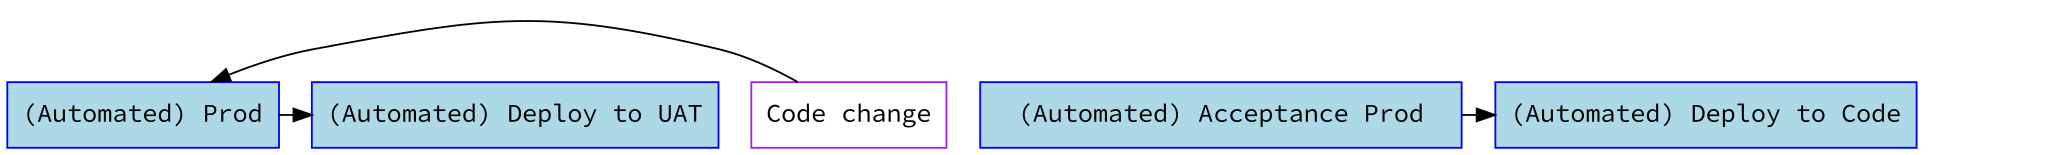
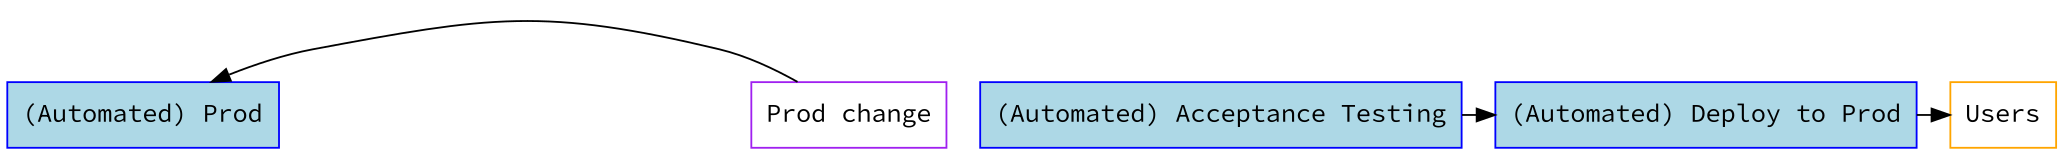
node "(Automated) Deploy to UAT": removed
node "Code change": label "Code change" -> "Prod change"
node "(Automated) Acceptance Prod": label "(Automated) Acceptance Prod" -> "(Automated) Acceptance Testing"
node "(Automated) Deploy to Code": label "(Automated) Deploy to Code" -> "(Automated) Deploy to Prod"
node "Users": added
